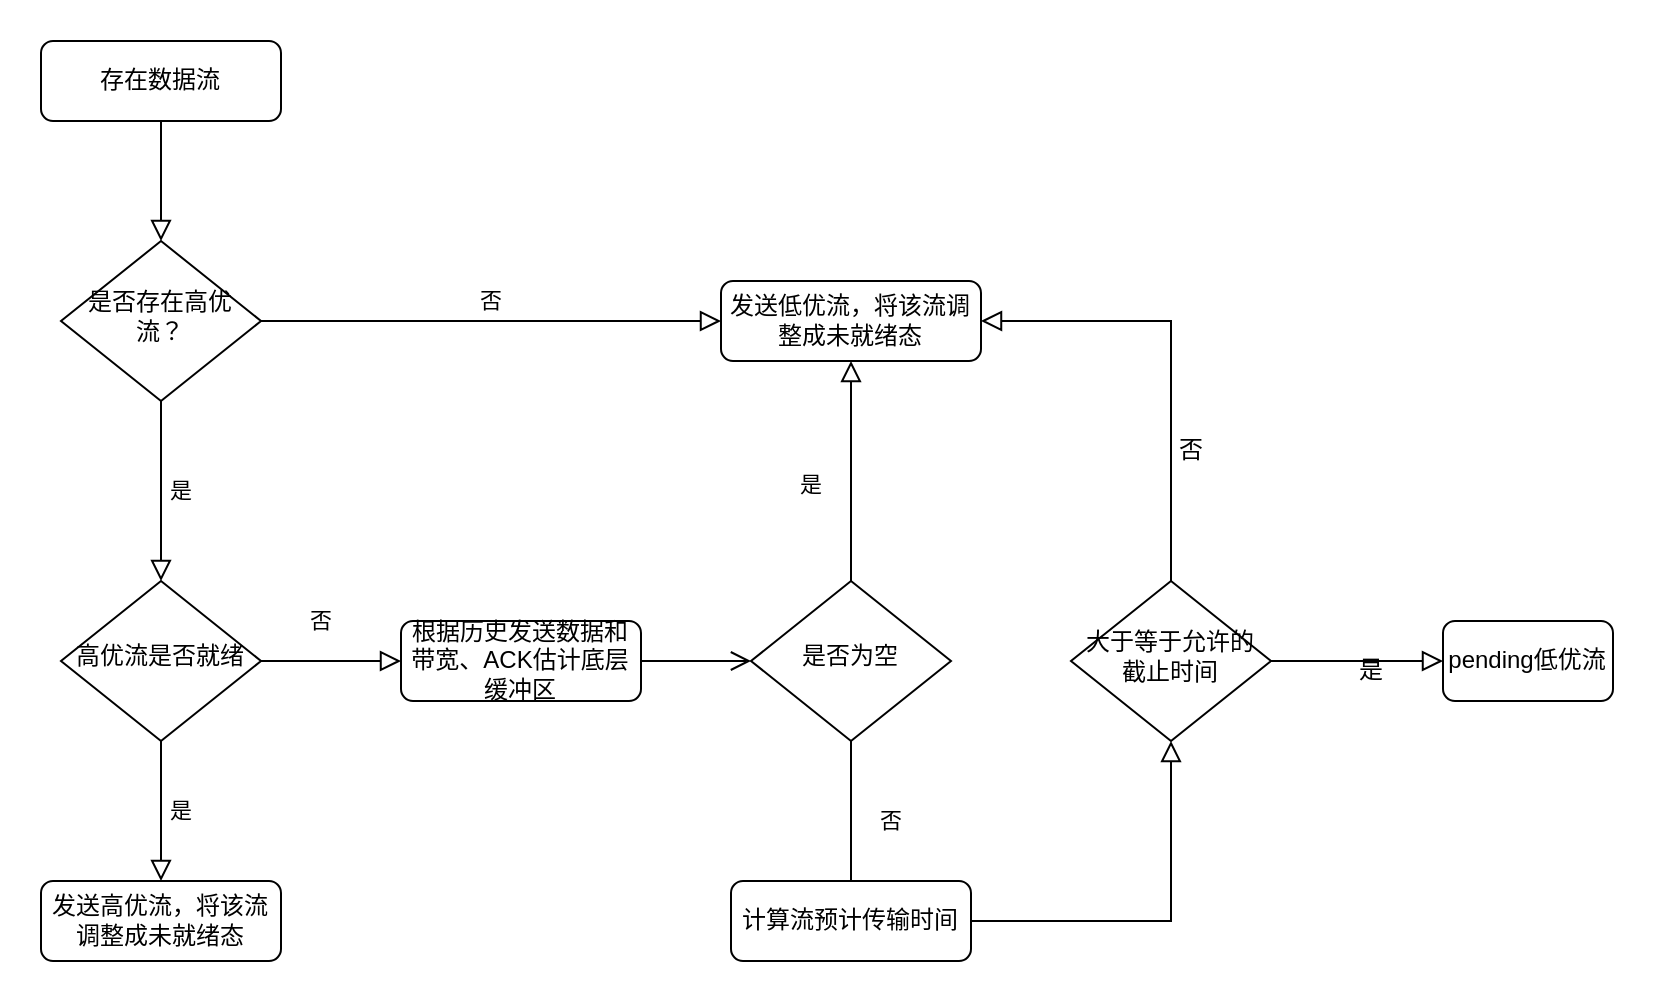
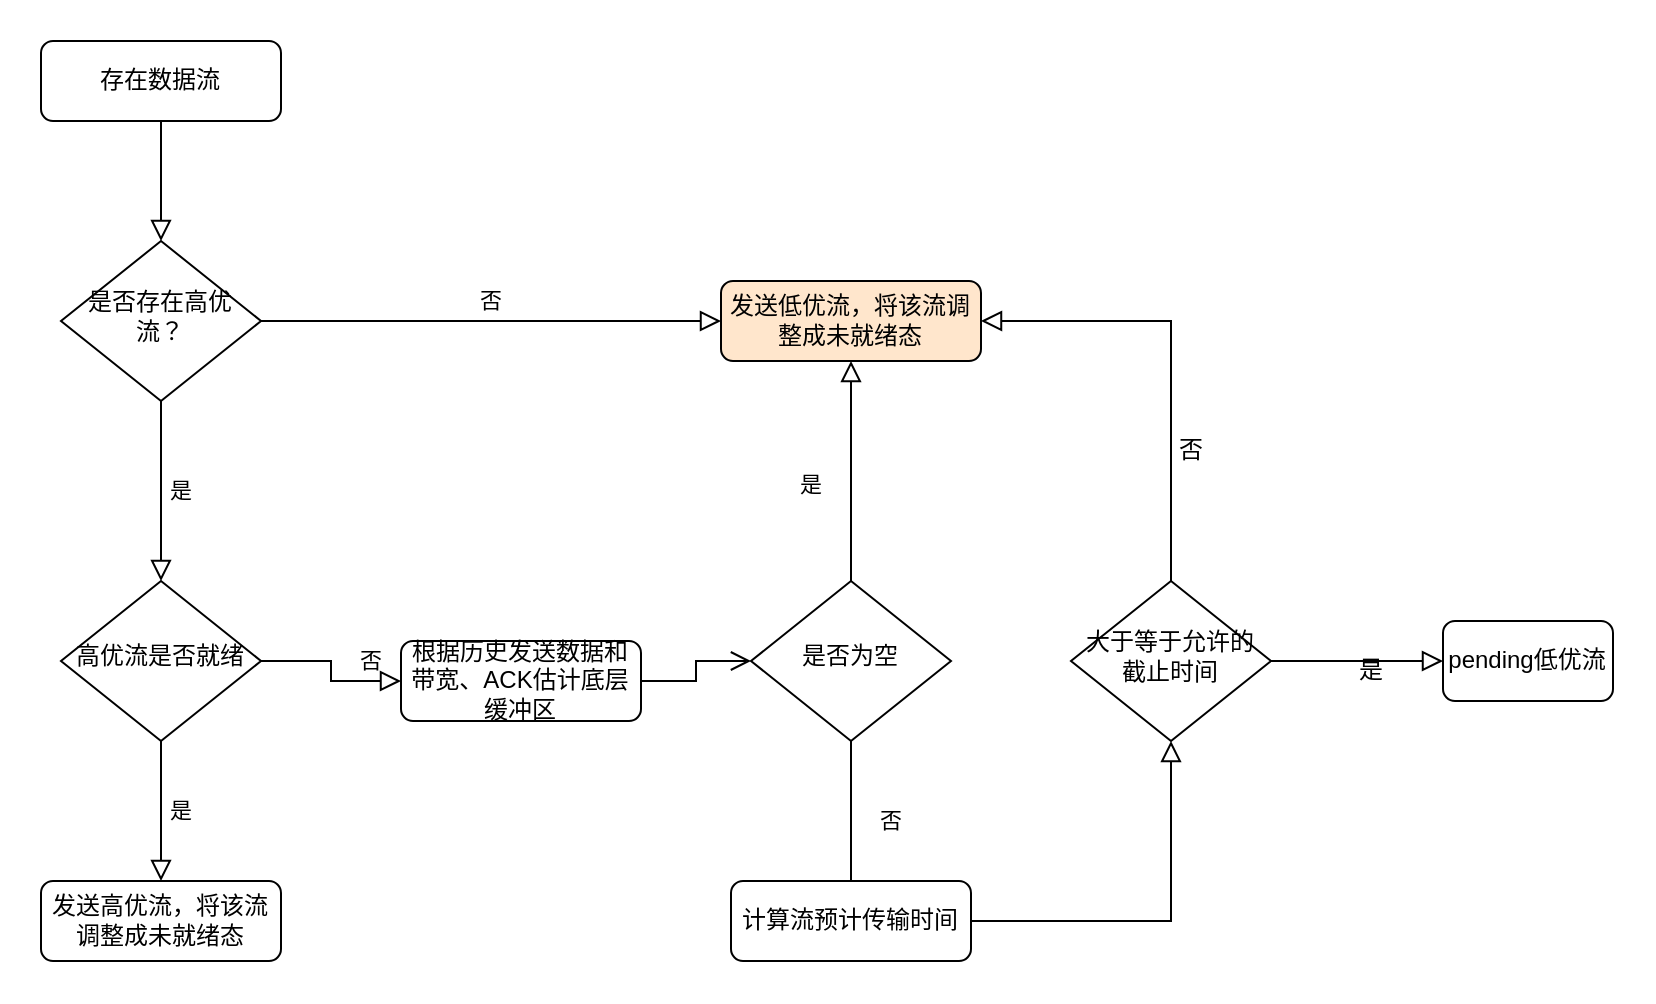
node "发送低优流，将该流调整成未就绪态": fillcolor #ffffff -> #ffe6cc
node "根据历史发送数据和带宽、ACK估计底层缓冲区": moved (521, 661) -> (521, 681)
